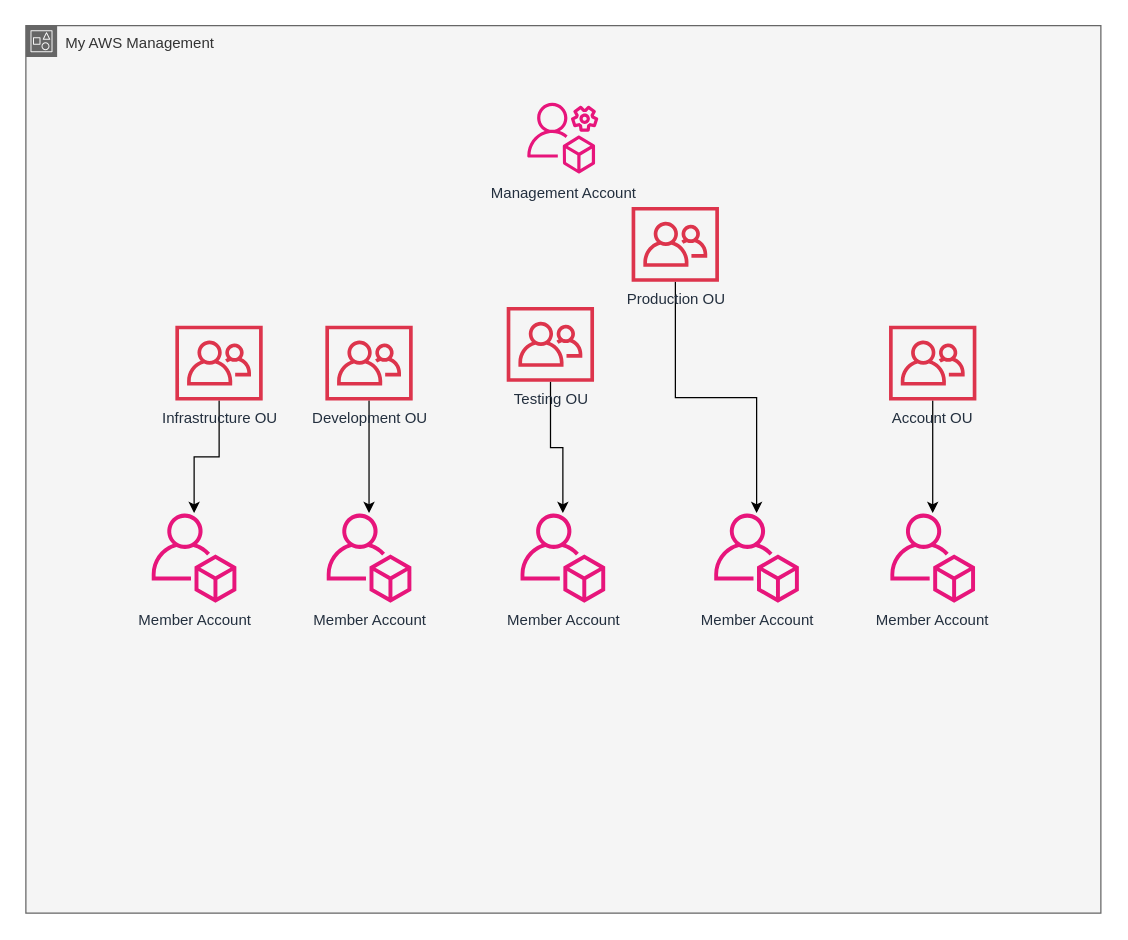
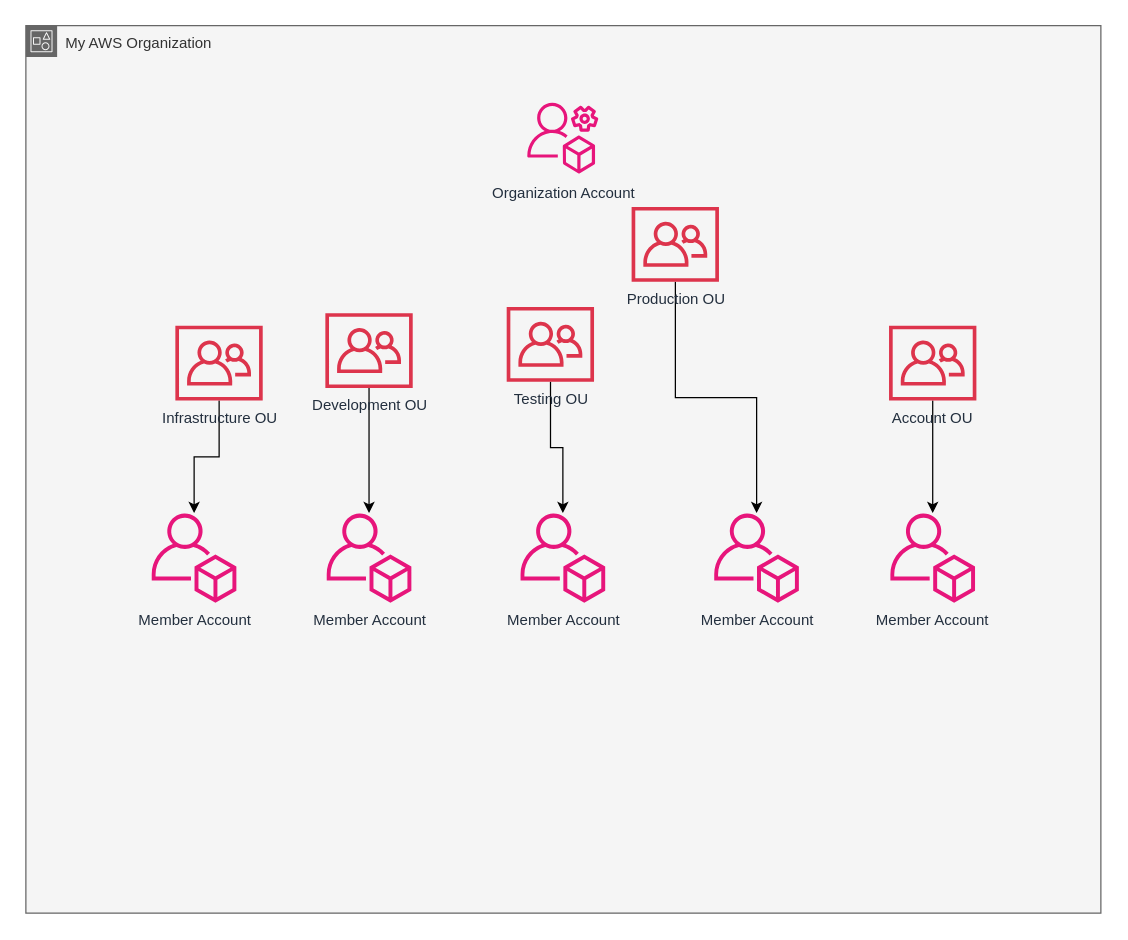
node "My AWS Management": label "My AWS Management" -> "My AWS Organization"
node "Management Account": label "Management Account" -> "Organization Account"
node "Development OU": moved (369, 363) -> (369, 351)
